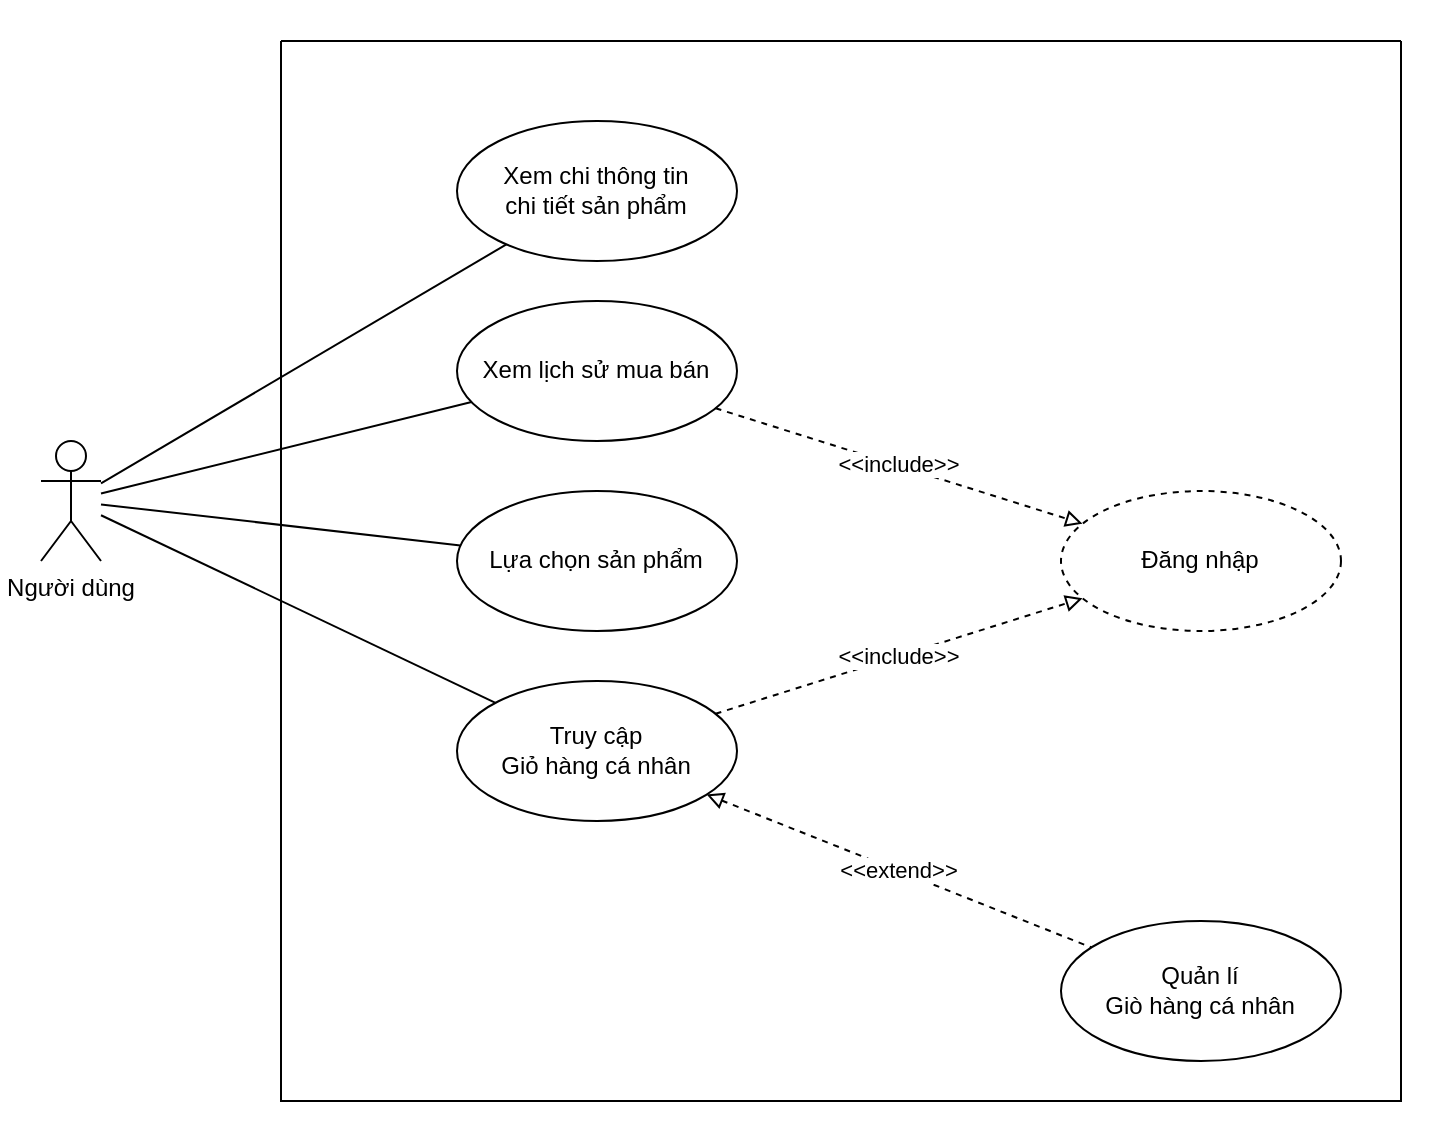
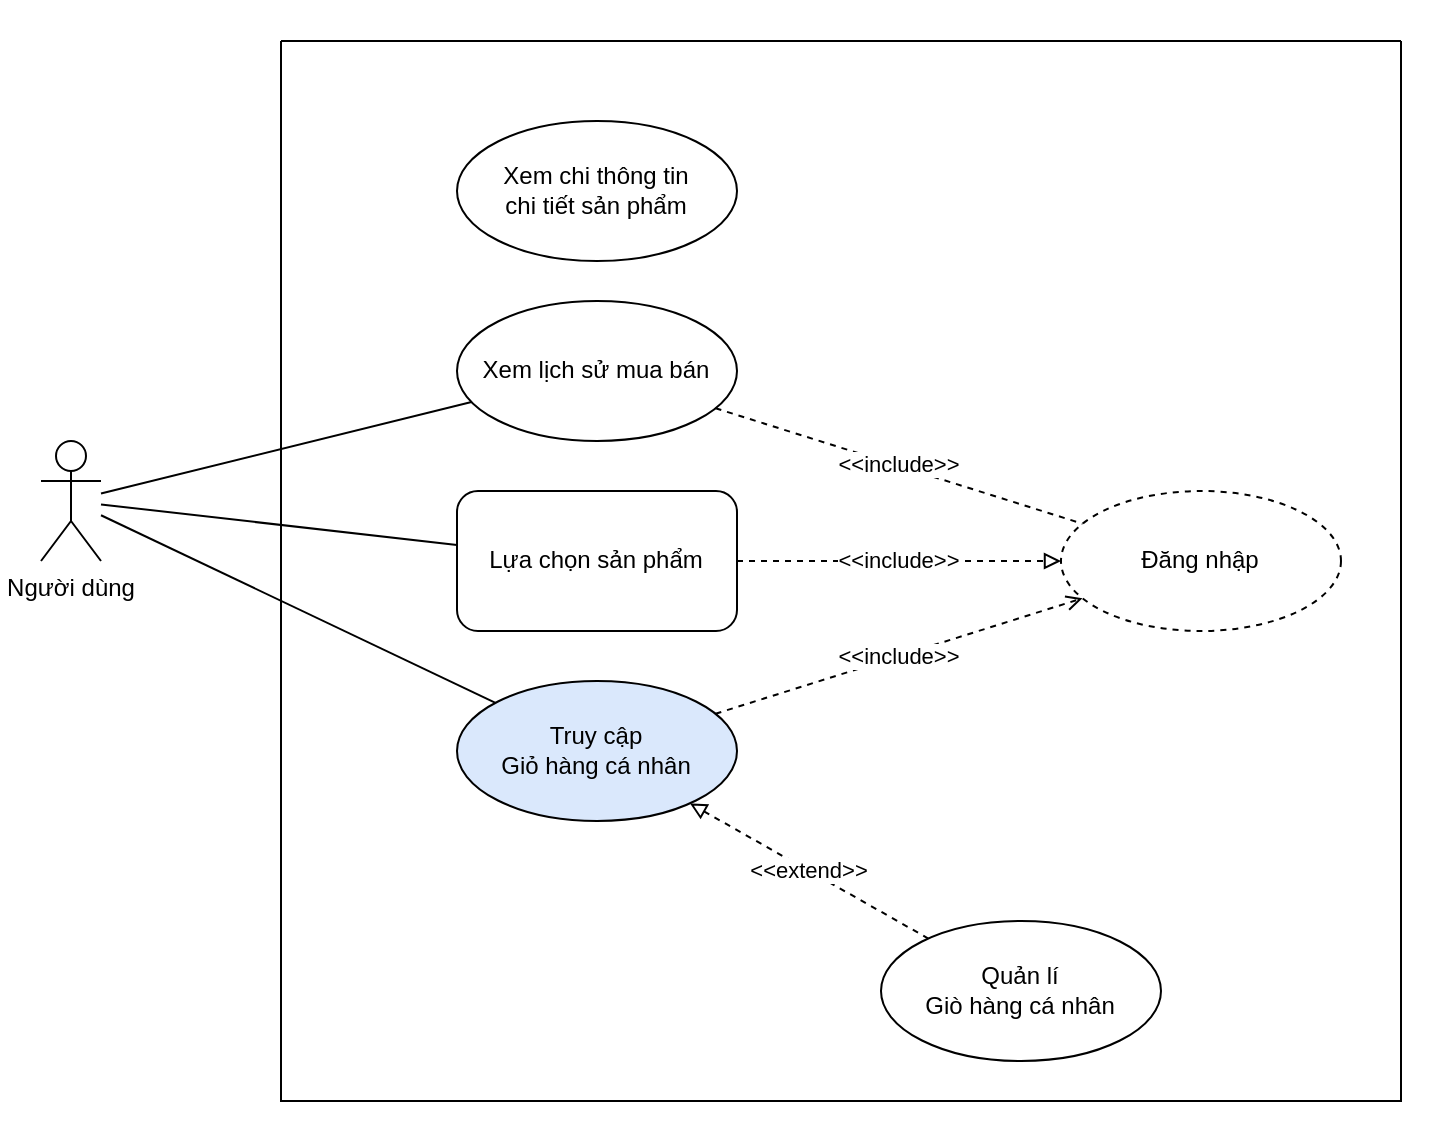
edge "Xem chi thông tin chi tiết sản phẩm" -- "Người dùng": removed
edge "Xem lịch sử mua bán" -> "Đăng nhập": arrowhead block -> none
node "Lựa chọn sản phẩm": shape ellipse -> rounded rectangle
edge "Lựa chọn sản phẩm" -> "Đăng nhập": added, label "<<include>>"
edge "Truy cập Giỏ hàng cá nhân" -> "Đăng nhập": arrowhead block -> open
node "Truy cập Giỏ hàng cá nhân": fillcolor #ffffff -> #dae8fc
node "Quản lí Giò hàng cá nhân": moved (1201, 991) -> (1021, 991)
